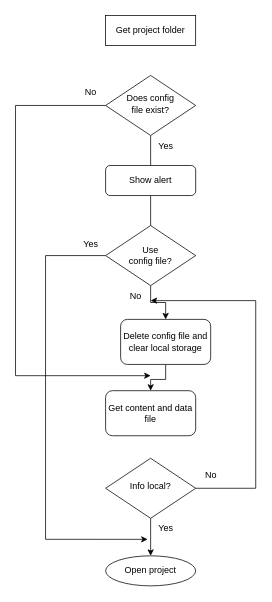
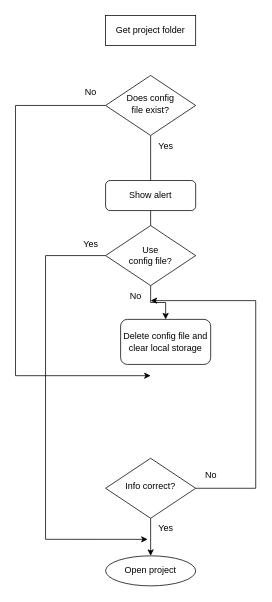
node "Show alert": moved (150, 180) -> (150, 195)
edge "Delete config file and clear local storage" -> "Get content and data file": removed
node "Get content and data file": removed
node "Info local?": label "Info local?" -> "Info correct?"
